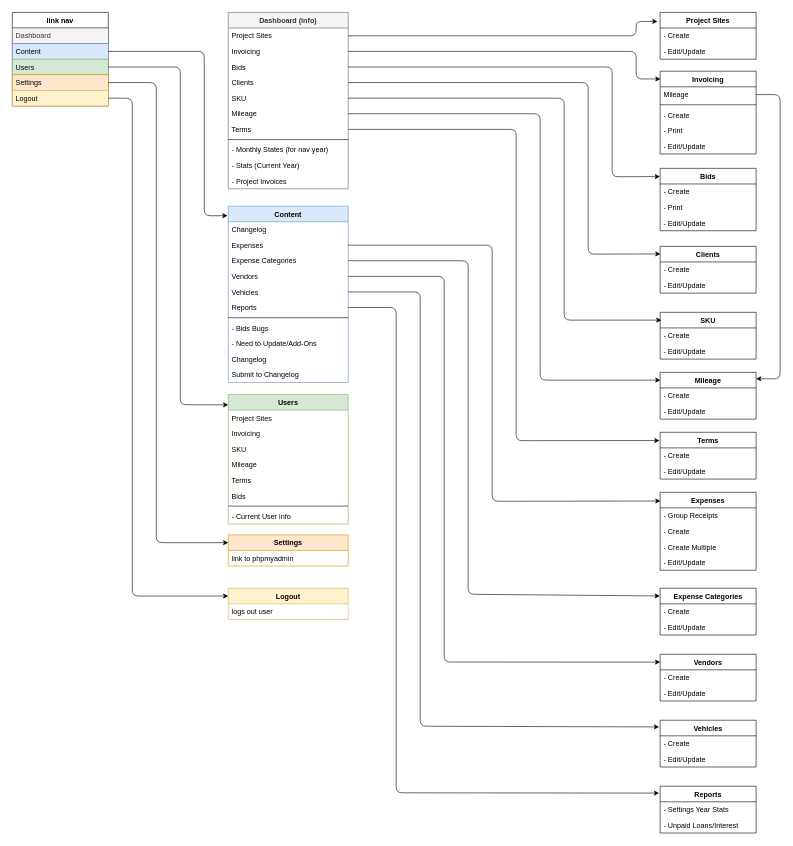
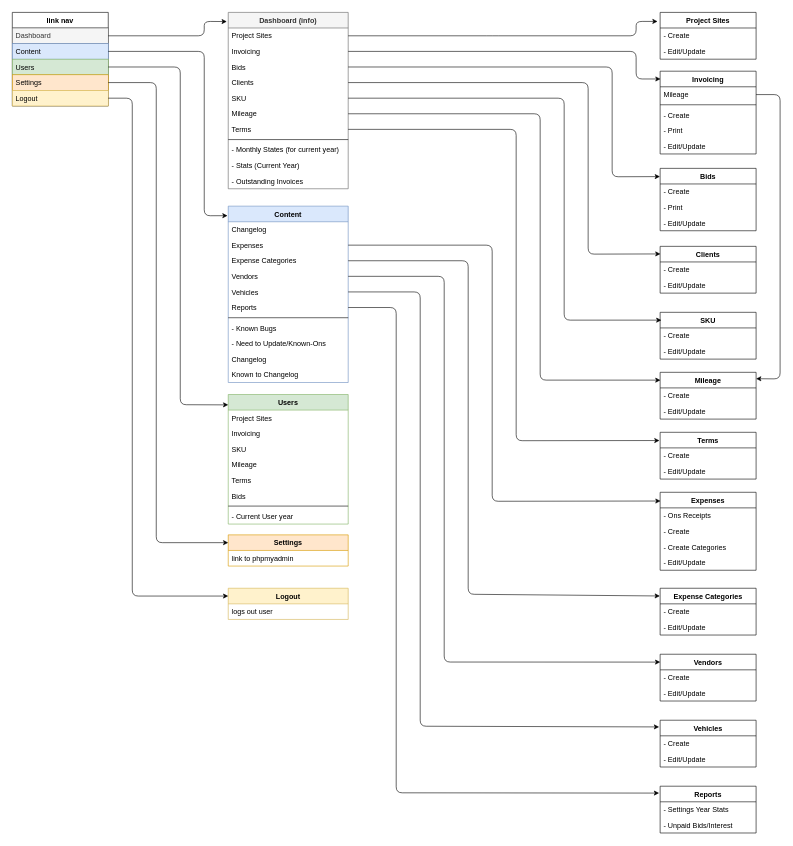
edge "Dashboard" -> "Dashboard (info)": added
node "- Monthly States (for nav year)": label "- Monthly States (for nav year)" -> "- Monthly States (for current year)"
node "- Project Invoices": label "- Project Invoices" -> "- Outstanding Invoices"
node "- Bids Bugs": label "- Bids Bugs" -> "- Known Bugs"
node "- Need to Update/Add-Ons": label "- Need to Update/Add-Ons" -> "- Need to Update/Known-Ons"
node "Submit to Changelog": label "Submit to Changelog" -> "Known to Changelog"
node "- Group Receipts": label "- Group Receipts" -> "- Ons Receipts"
node "- Current User info": label "- Current User info" -> "- Current User year"
node "- Create Multiple": label "- Create Multiple" -> "- Create Categories"
node "- Unpaid Loans/Interest": label "- Unpaid Loans/Interest" -> "- Unpaid Bids/Interest"
